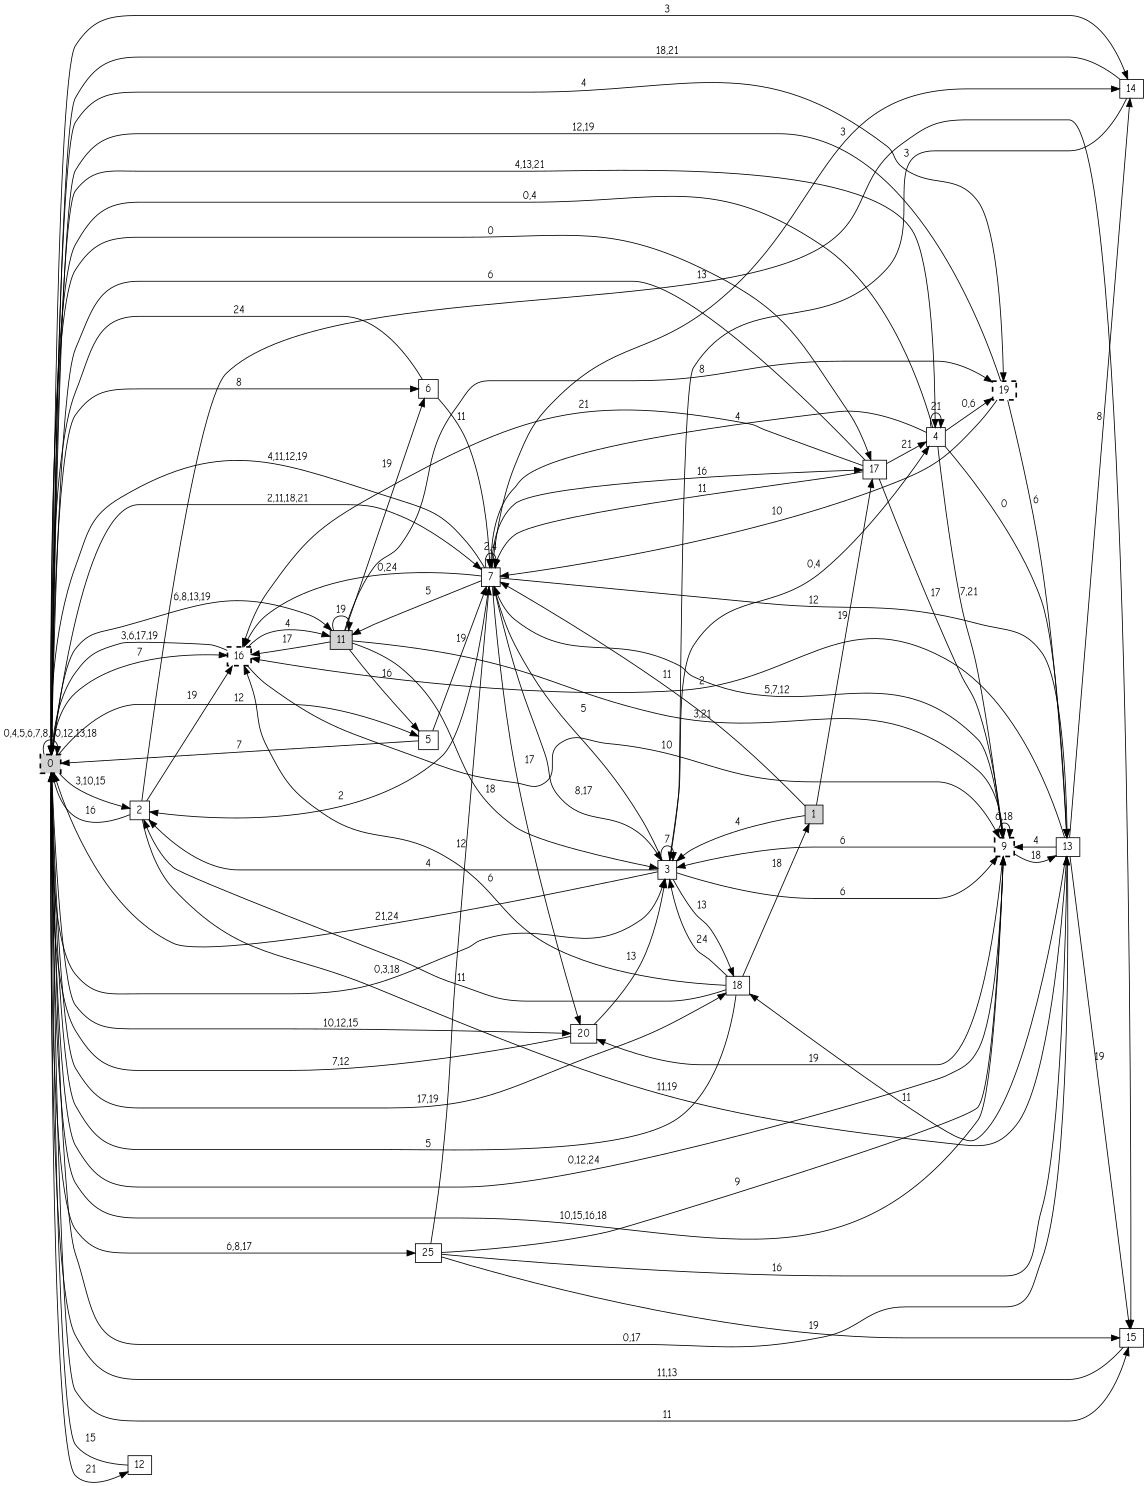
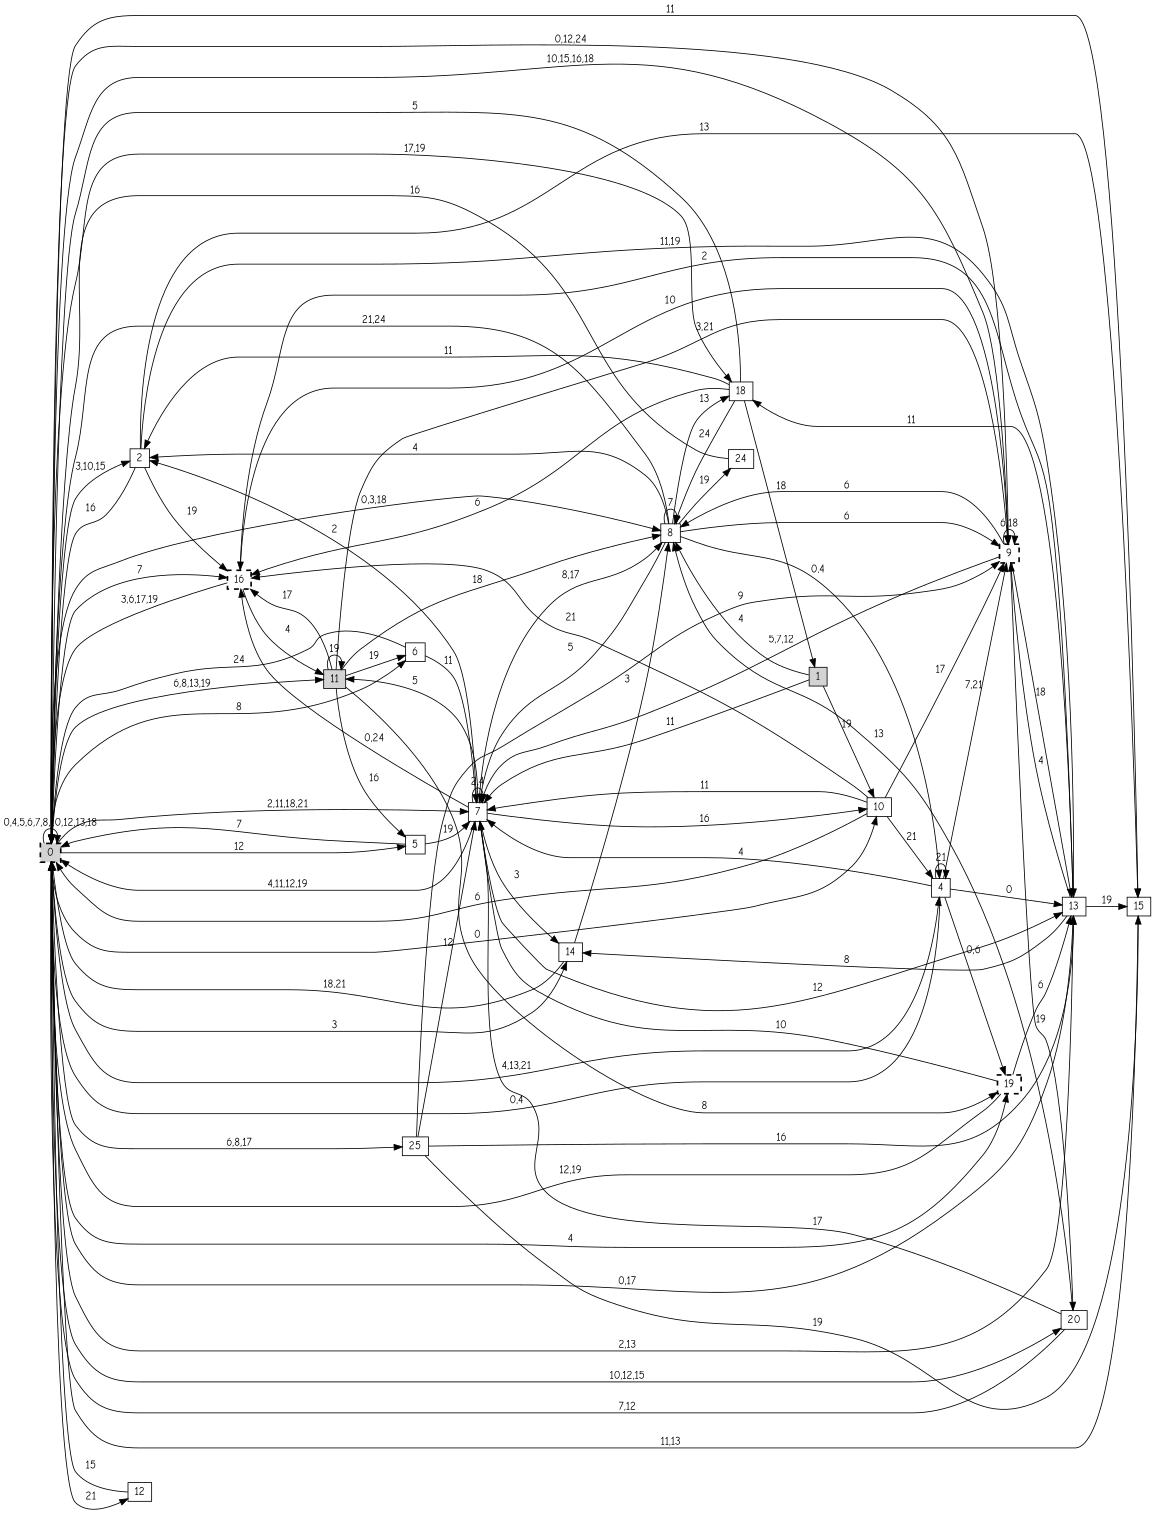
node "24": added
node "17": label "17" -> "10"
edge "7" -> "20": reversed
node "3": label "3" -> "8"
edge "0" -> "13": added, label "2,13"
